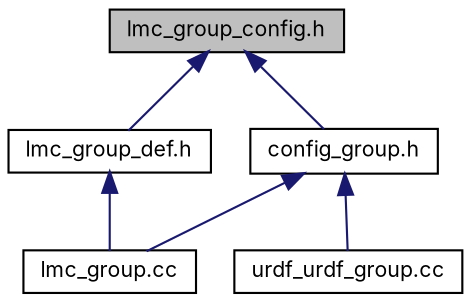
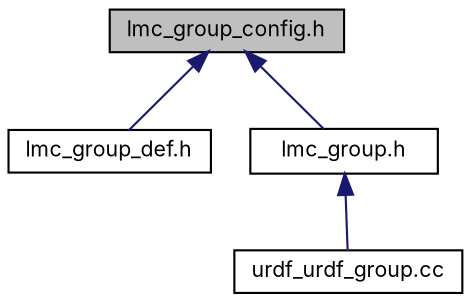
node "config_group.h": label "config_group.h" -> "lmc_group.h"
node "lmc_group.cc": removed
